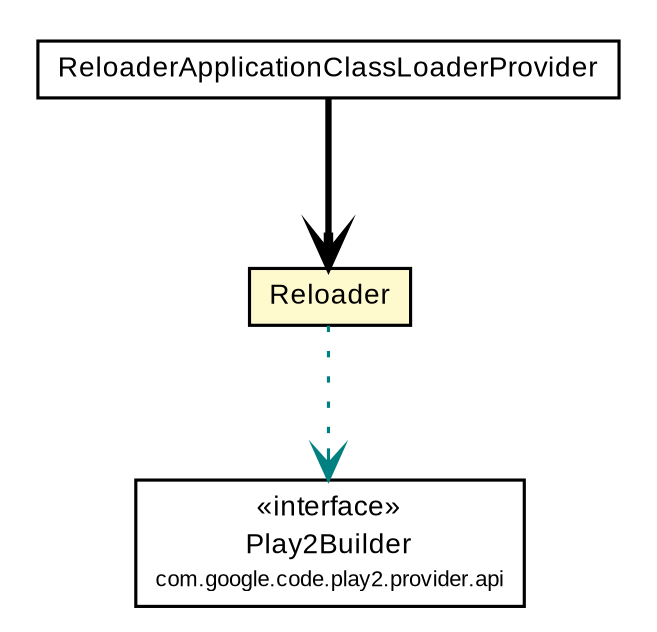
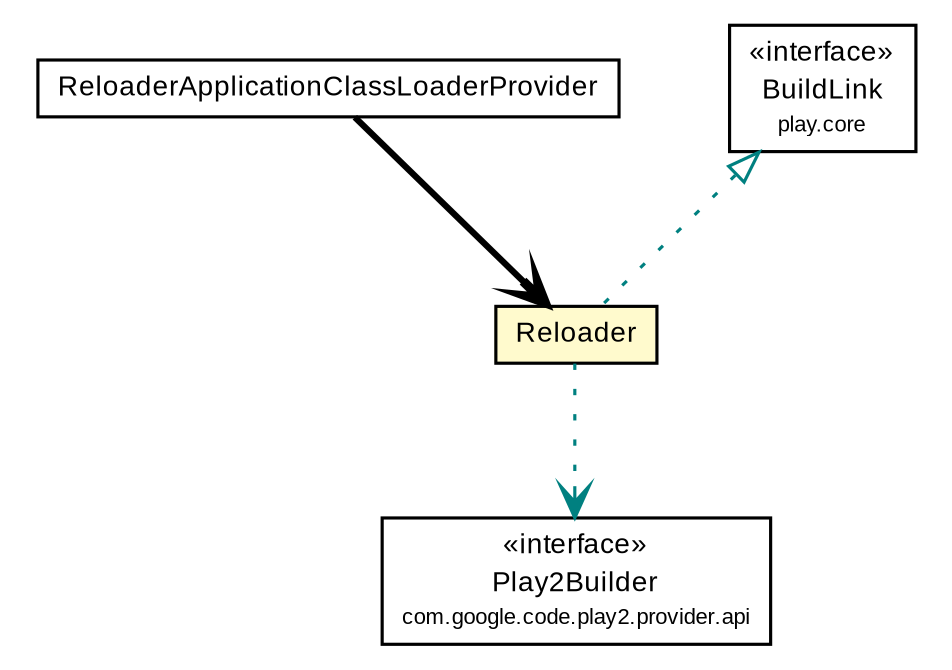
node "BuildLink": added
